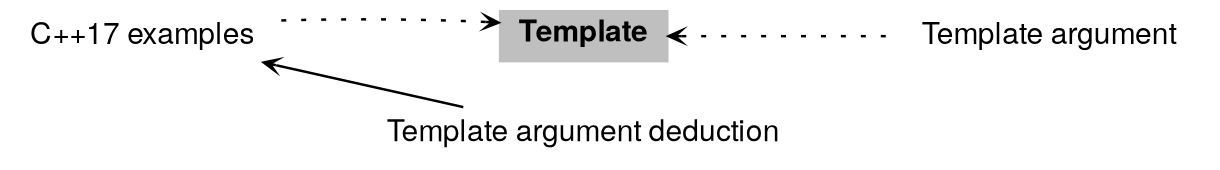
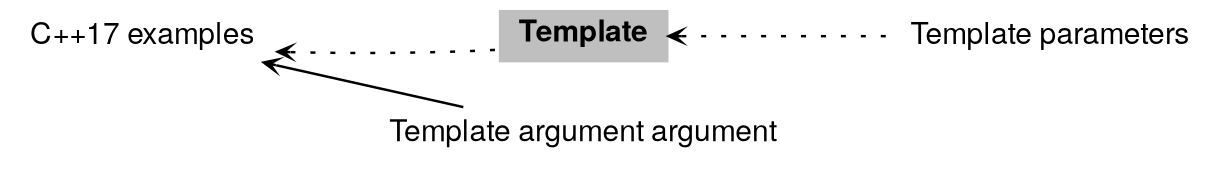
edge "C++17 examples" -> "Template": reversed
node "Template argument": label "Template argument" -> "Template parameters"
node "Template argument deduction": label "Template argument deduction" -> "Template argument argument"
